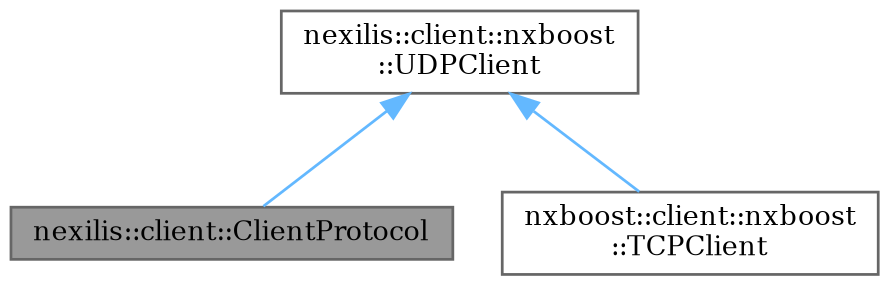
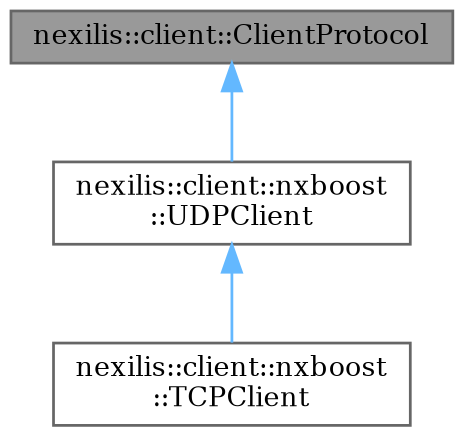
edge "nexilis::client::ClientProtocol" -> "nexilis::client::nxboost ::UDPClient": reversed
node "nxboost::client::nxboost ::TCPClient": label "nxboost::client::nxboost ::TCPClient" -> "nexilis::client::nxboost ::TCPClient"
